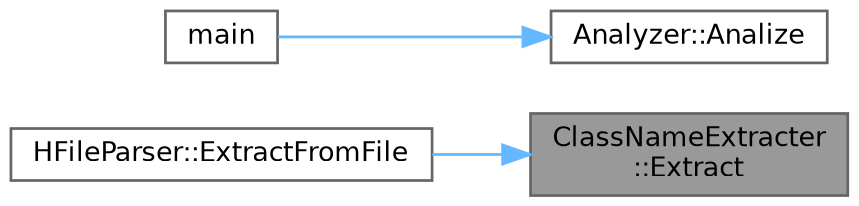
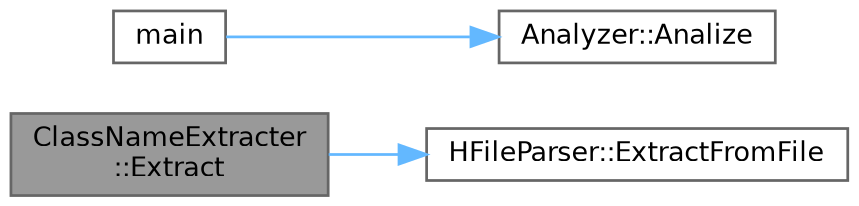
edge "HFileParser::ExtractFromFile" -> "ClassNameExtracter ::Extract": reversed
